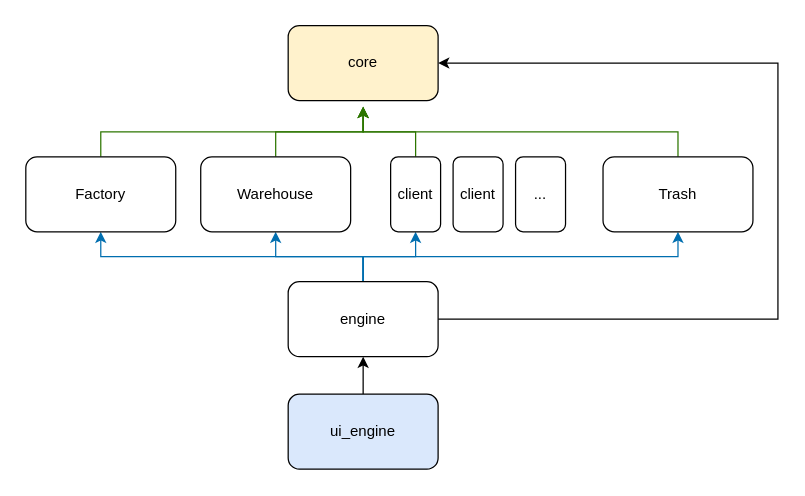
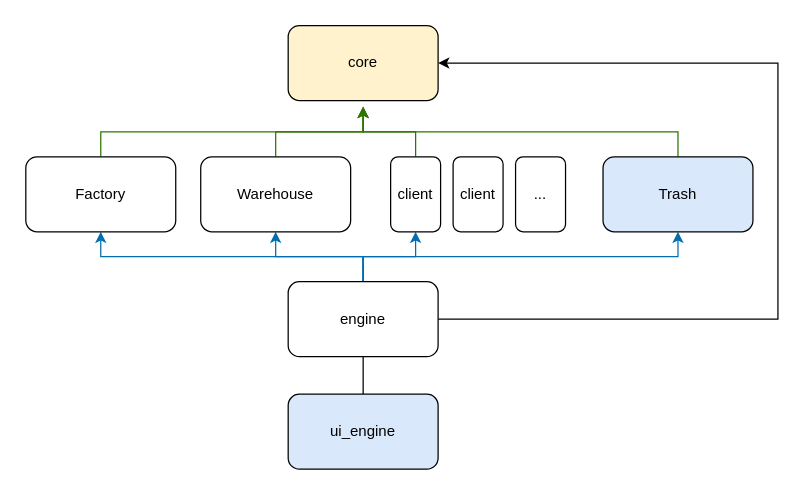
node "Trash": fillcolor #ffffff -> #dae8fc
edge "ui_engine" -> "engine": arrowhead classic -> none
